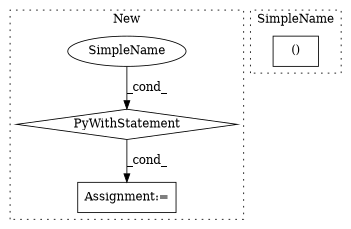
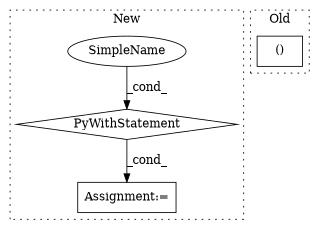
cluster "SimpleName": label "SimpleName" -> "Old"
